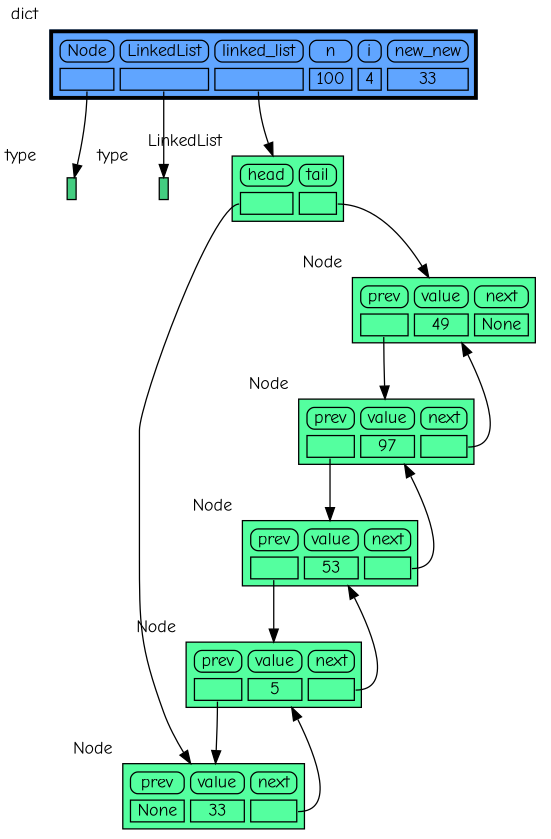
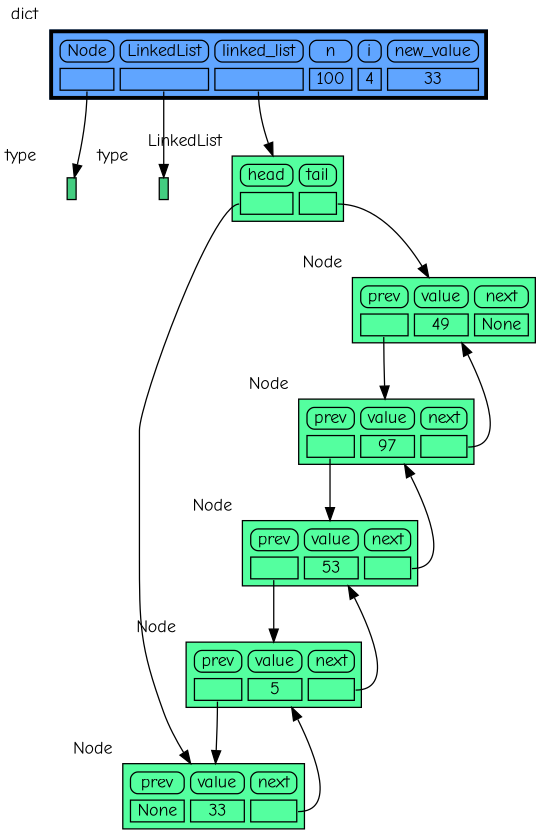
node "Node": text "new_new" -> "new_value"
